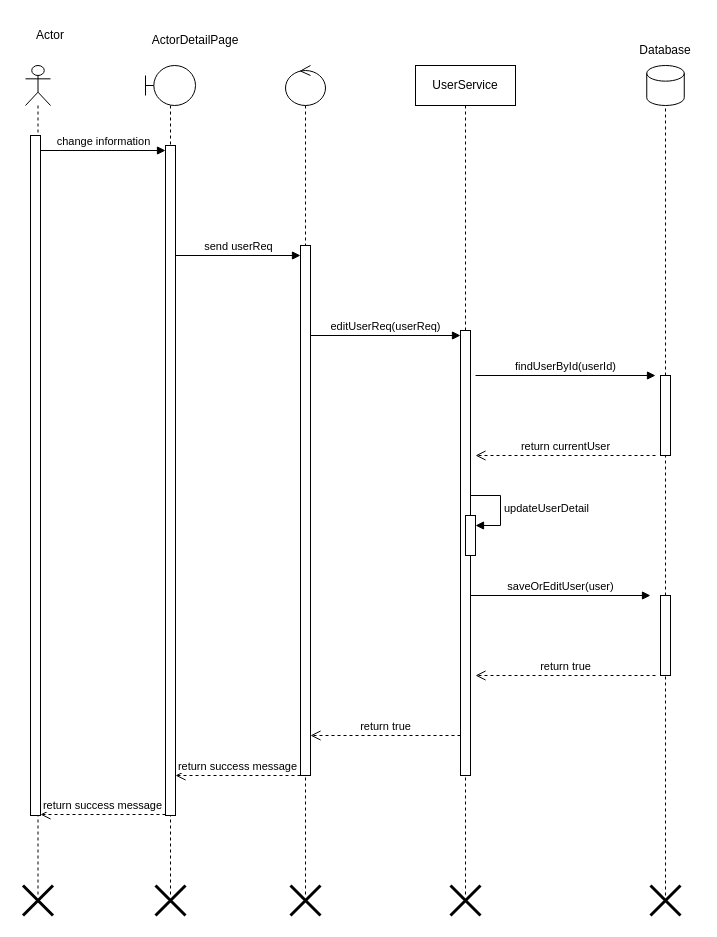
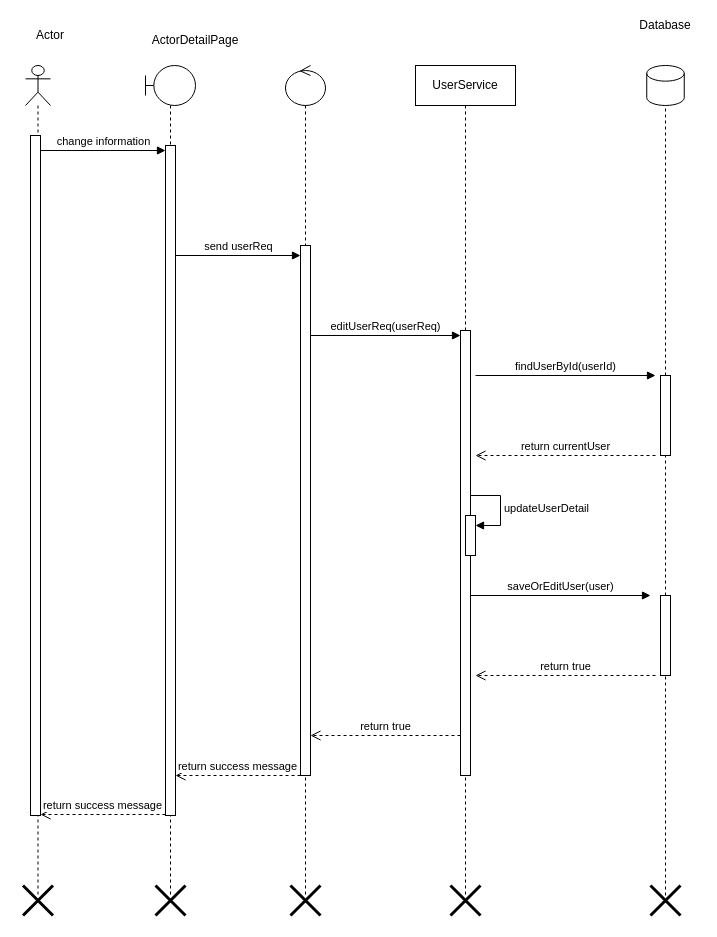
node "Database": moved (666, 51) -> (666, 26)
